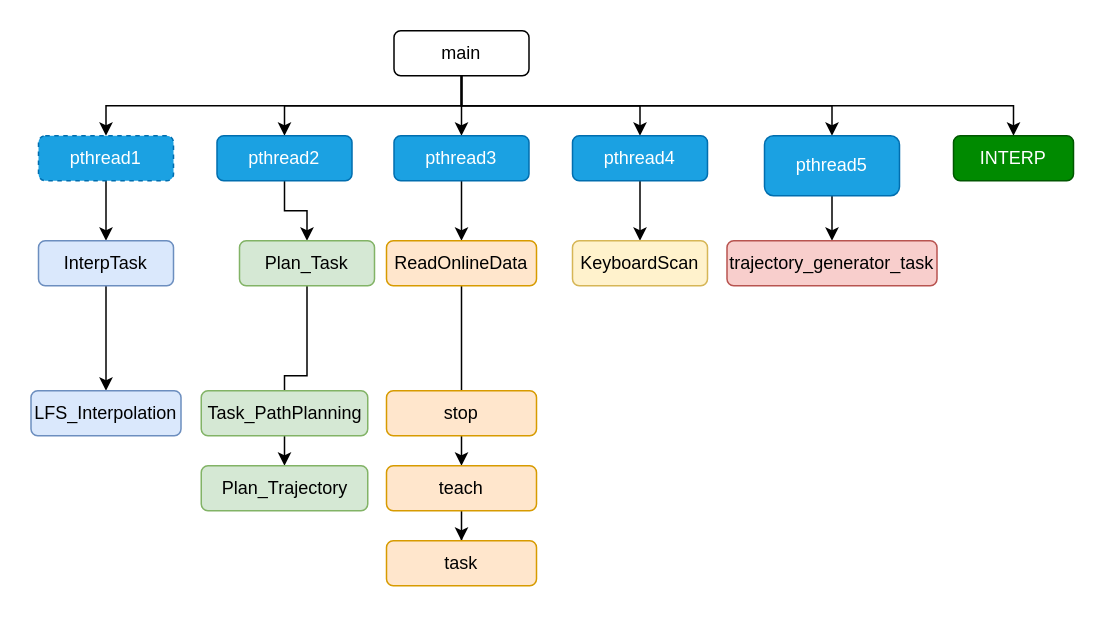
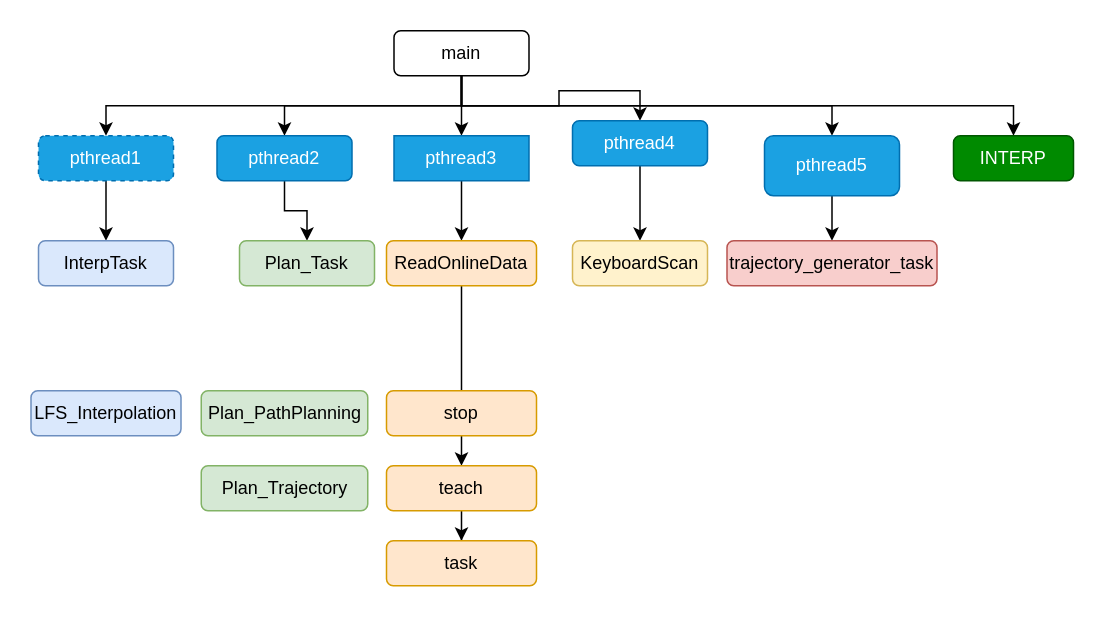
node "pthread3": shape rounded rectangle -> rectangle
node "pthread4": moved (640, 158) -> (640, 143)
edge "InterpTask" -> "LFS_Interpolation": removed
edge "Plan_Task" -> "Plan_Trajectory": removed
node "Task_PathPlanning": label "Task_PathPlanning" -> "Plan_PathPlanning"
